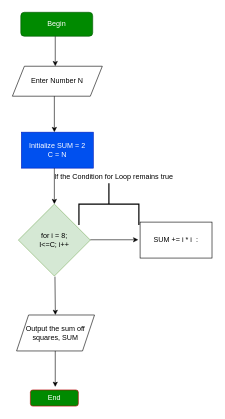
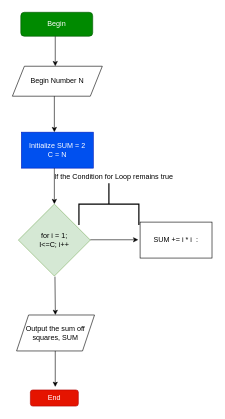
node "Enter Number N": label "Enter Number N" -> "Begin Number N"
node "for i = 8; I<=C; i++": label "for i = 8; I<=C; i++" -> "for i = 1; I<=C; i++"
node "End": fillcolor #008a00 -> #e51400
